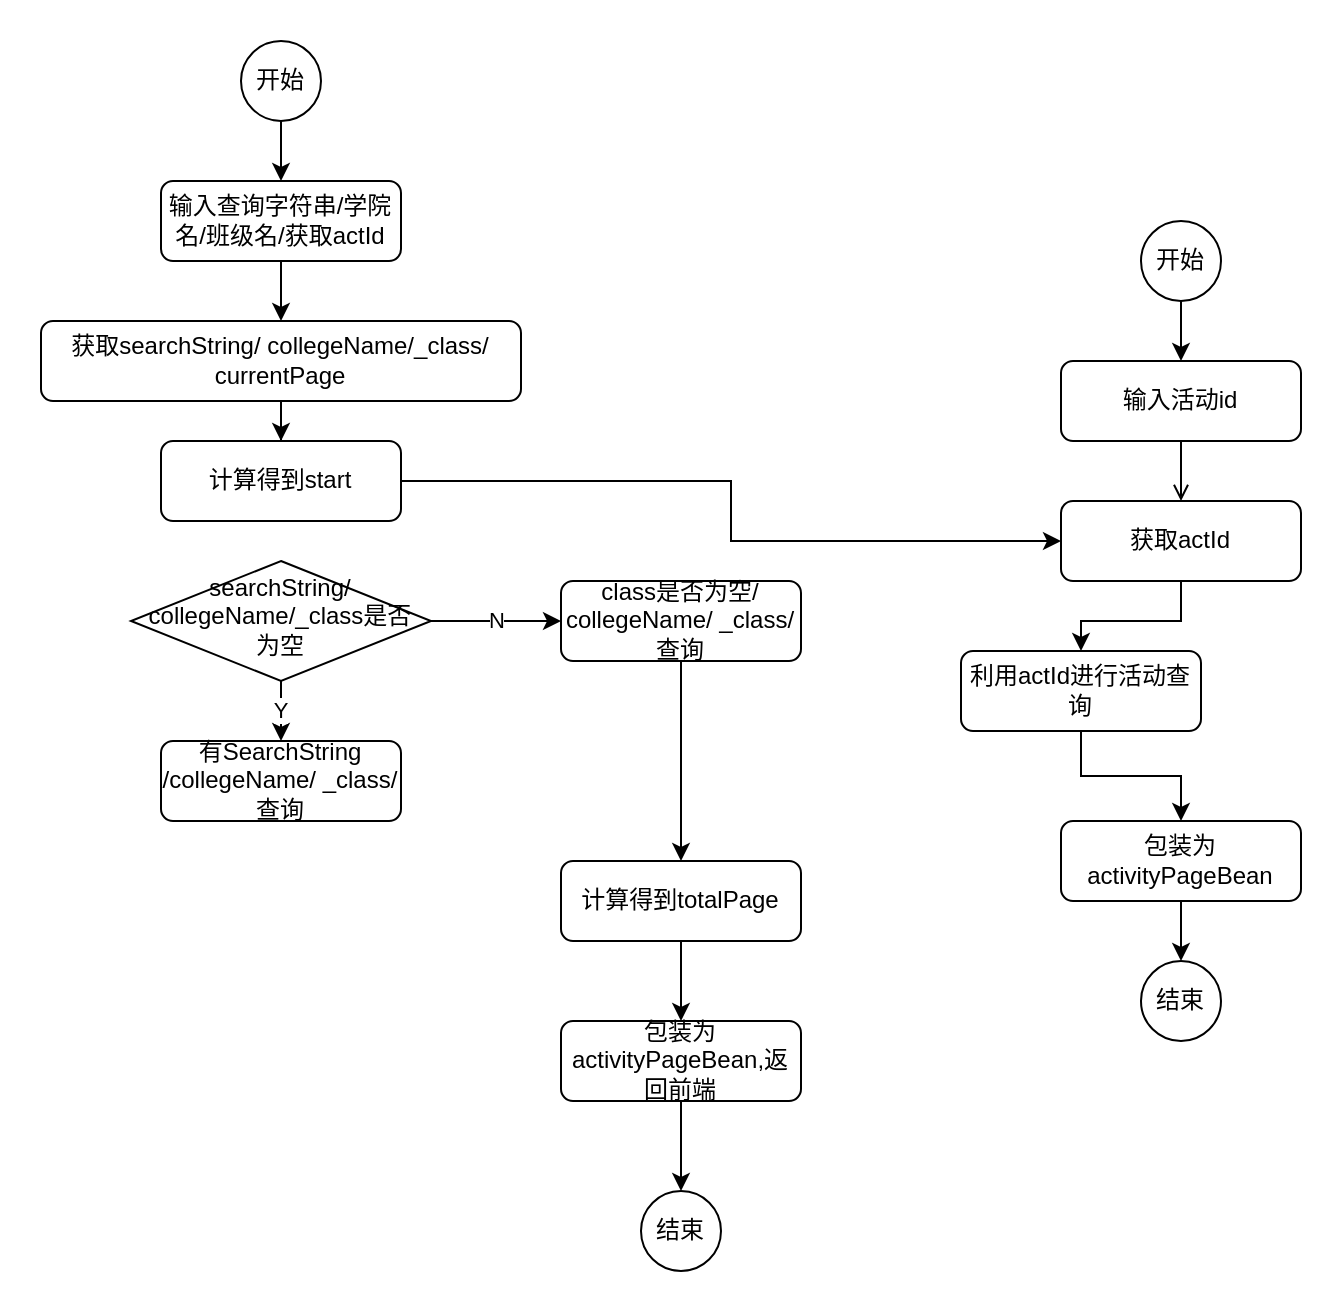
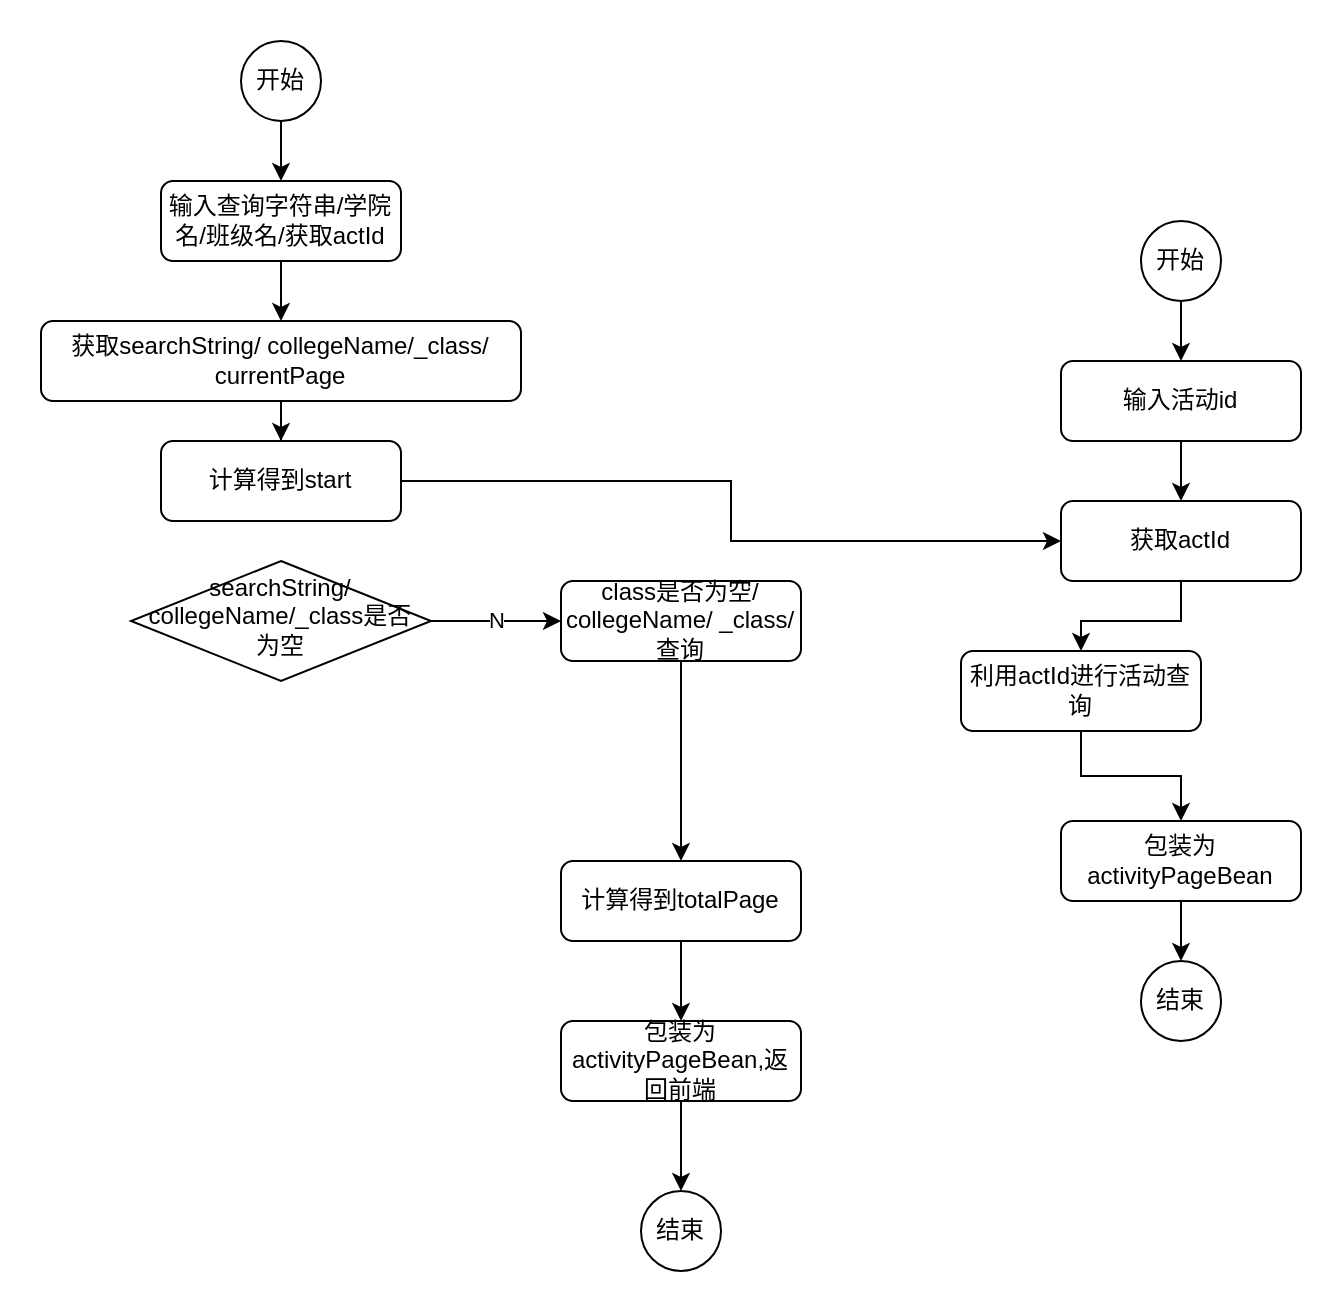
edge "输入活动id" -> "获取actId": arrowhead open -> classic
edge "searchString/ collegeName/_class是否为空" -> "有SearchString /collegeName/ _class/ 查询": removed, label "Y"
node "有SearchString /collegeName/ _class/ 查询": removed
